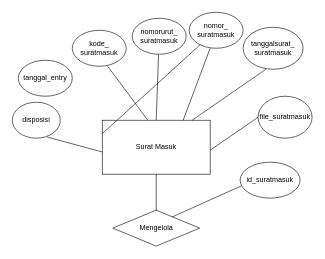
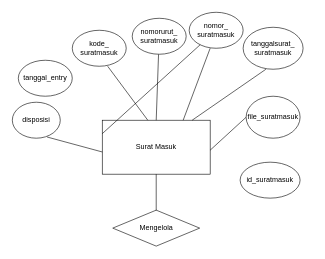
node "file_suratmasuk": moved (285, 117) -> (273, 117)
edge "id_suratmasuk" -- "Mengelola": removed
